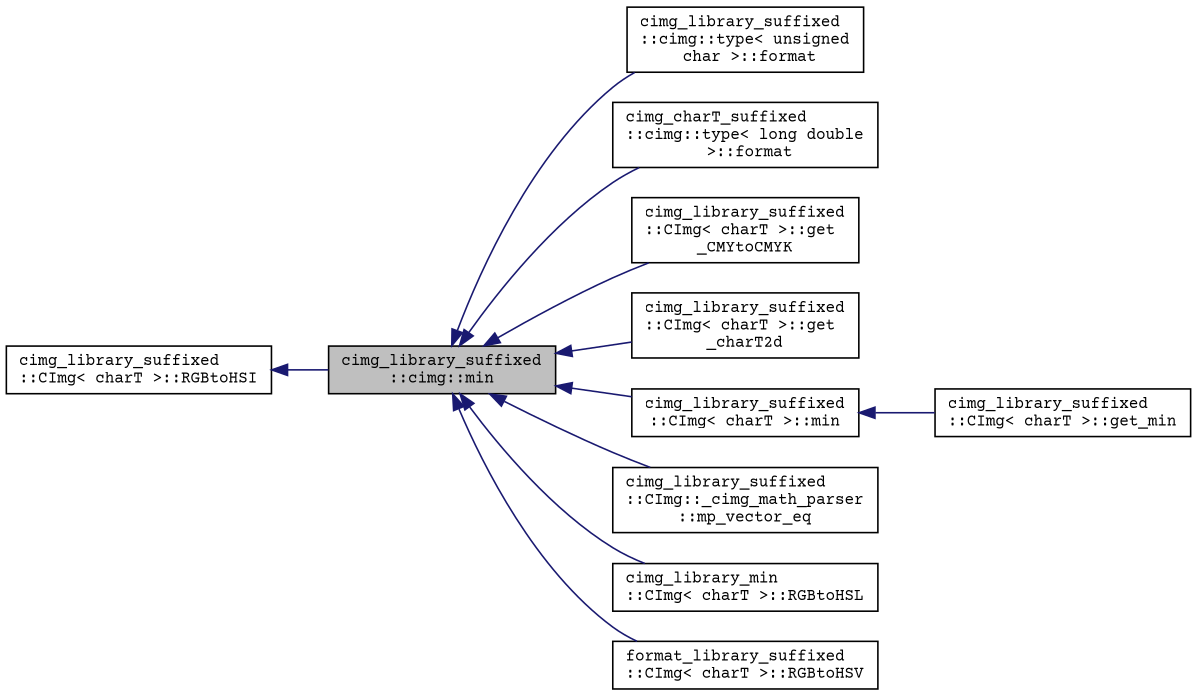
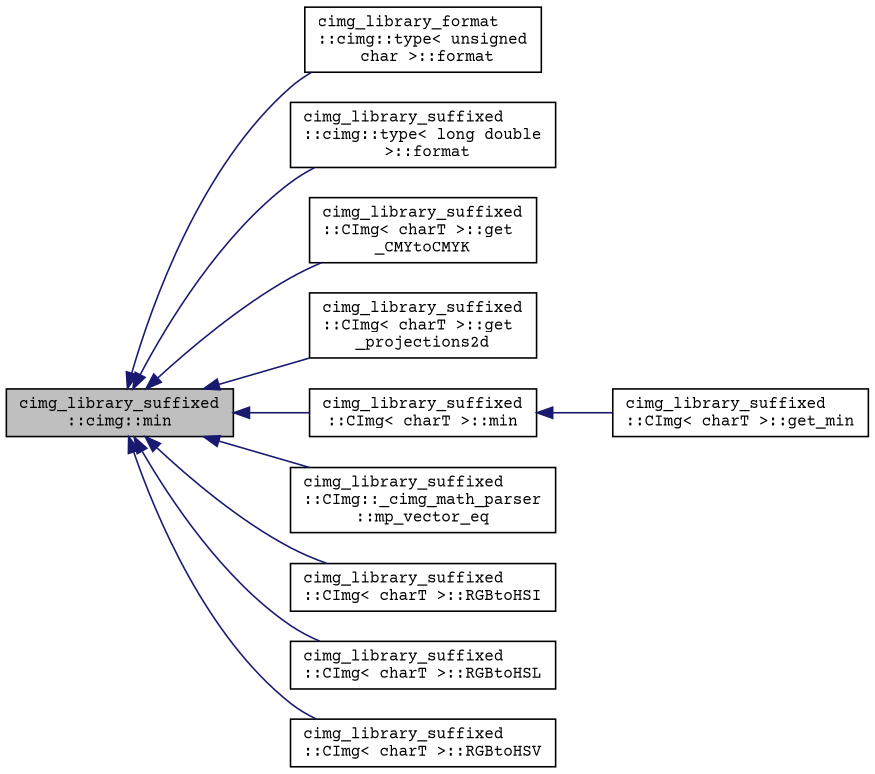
node "cimg_library_suffixed ::cimg::type< unsigned char >::format": label "cimg_library_suffixed ::cimg::type< unsigned char >::format" -> "cimg_library_format ::cimg::type< unsigned char >::format"
node "cimg_charT_suffixed ::cimg::type< long double >::format": label "cimg_charT_suffixed ::cimg::type< long double >::format" -> "cimg_library_suffixed ::cimg::type< long double >::format"
node "cimg_library_suffixed ::CImg< charT >::get _charT2d": label "cimg_library_suffixed ::CImg< charT >::get _charT2d" -> "cimg_library_suffixed ::CImg< charT >::get _projections2d"
edge "cimg_library_suffixed ::cimg::min" -> "cimg_library_suffixed ::CImg< charT >::RGBtoHSI": reversed
node "cimg_library_min ::CImg< charT >::RGBtoHSL": label "cimg_library_min ::CImg< charT >::RGBtoHSL" -> "cimg_library_suffixed ::CImg< charT >::RGBtoHSL"
node "format_library_suffixed ::CImg< charT >::RGBtoHSV": label "format_library_suffixed ::CImg< charT >::RGBtoHSV" -> "cimg_library_suffixed ::CImg< charT >::RGBtoHSV"
